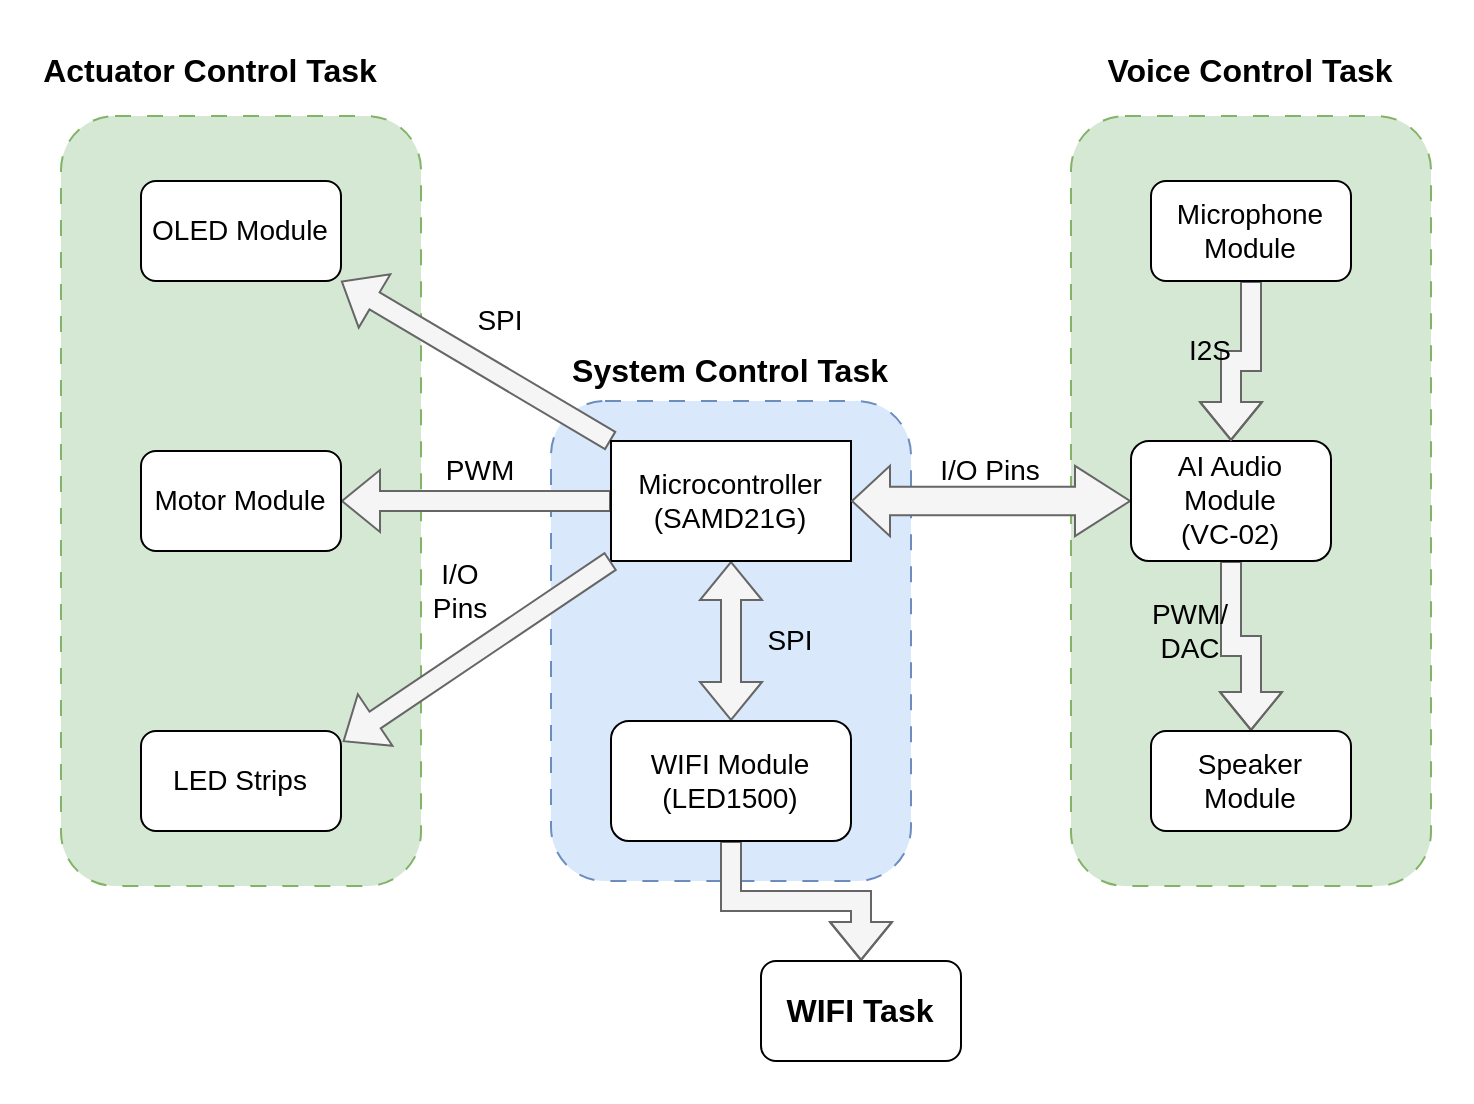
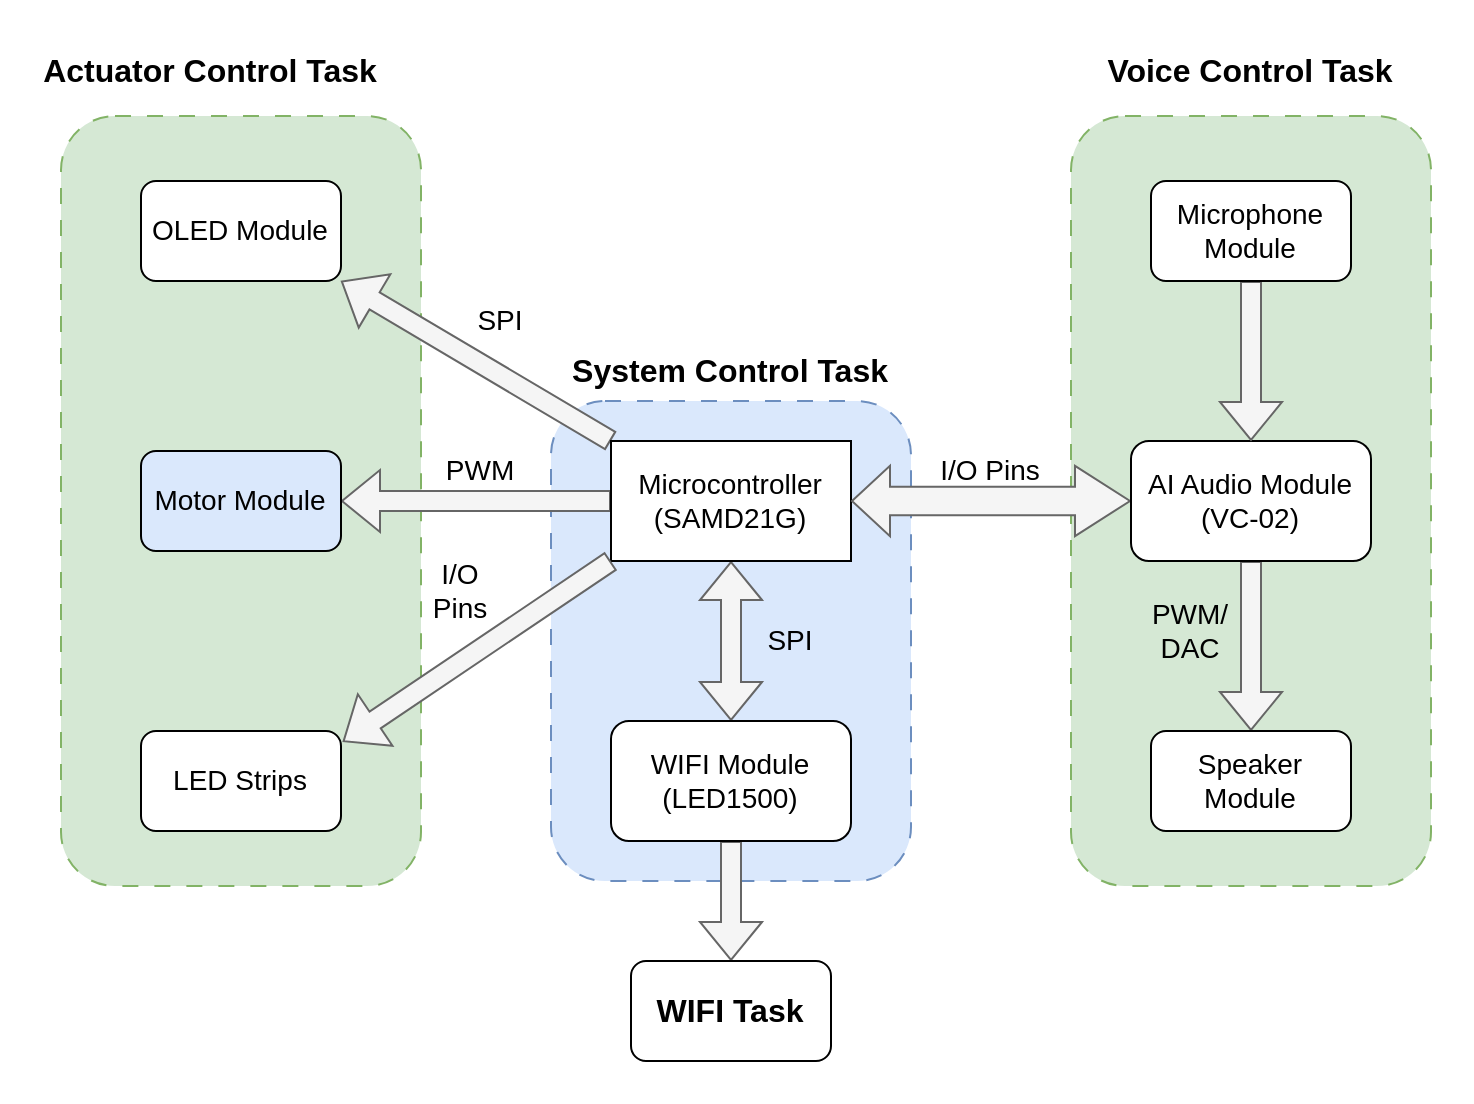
node "I2S": removed
node "Motor Module": fillcolor #ffffff -> #dae8fc
node "AI Audio Module (VC-02)": size 200x120 -> 240x120
node "WIFI Task": moved (861, 1011) -> (731, 1011)
